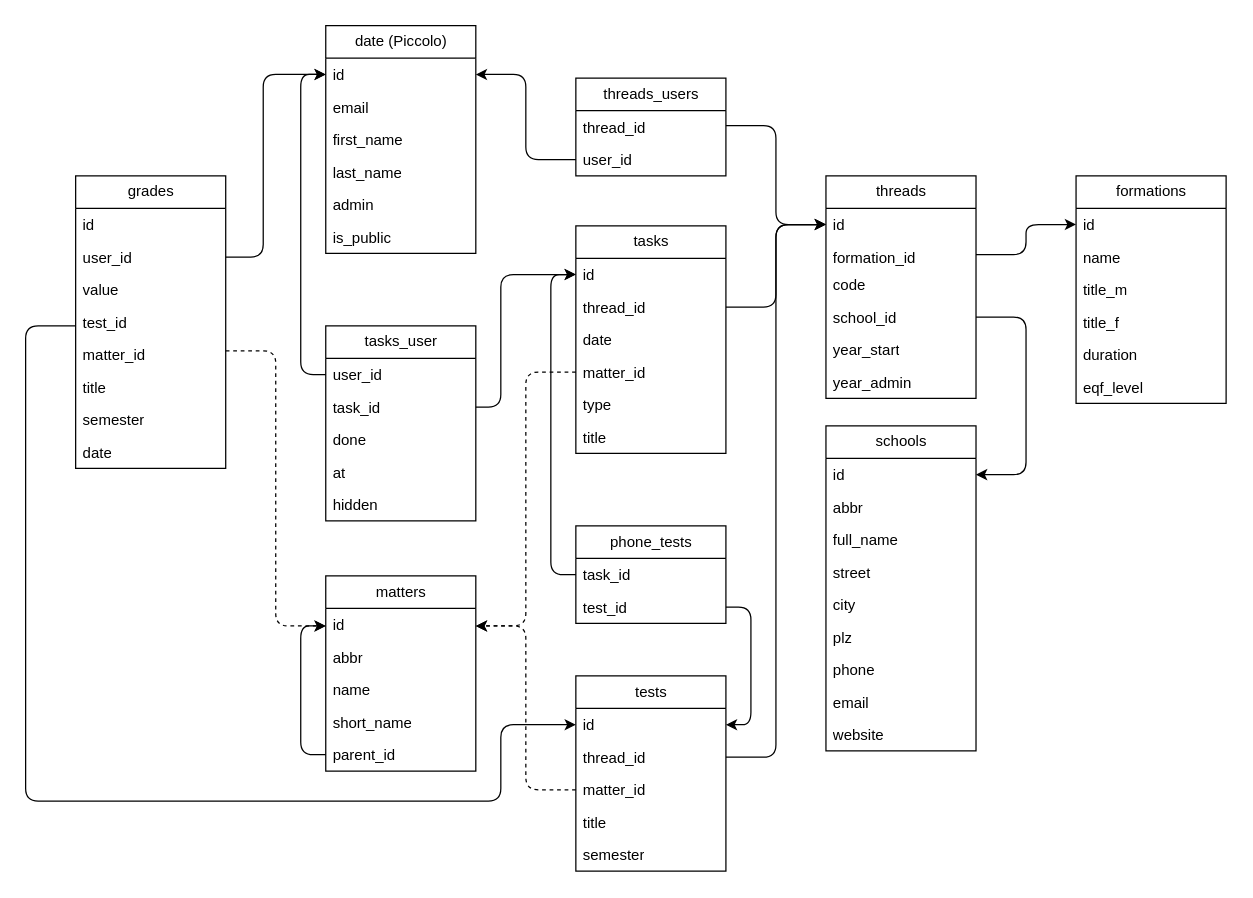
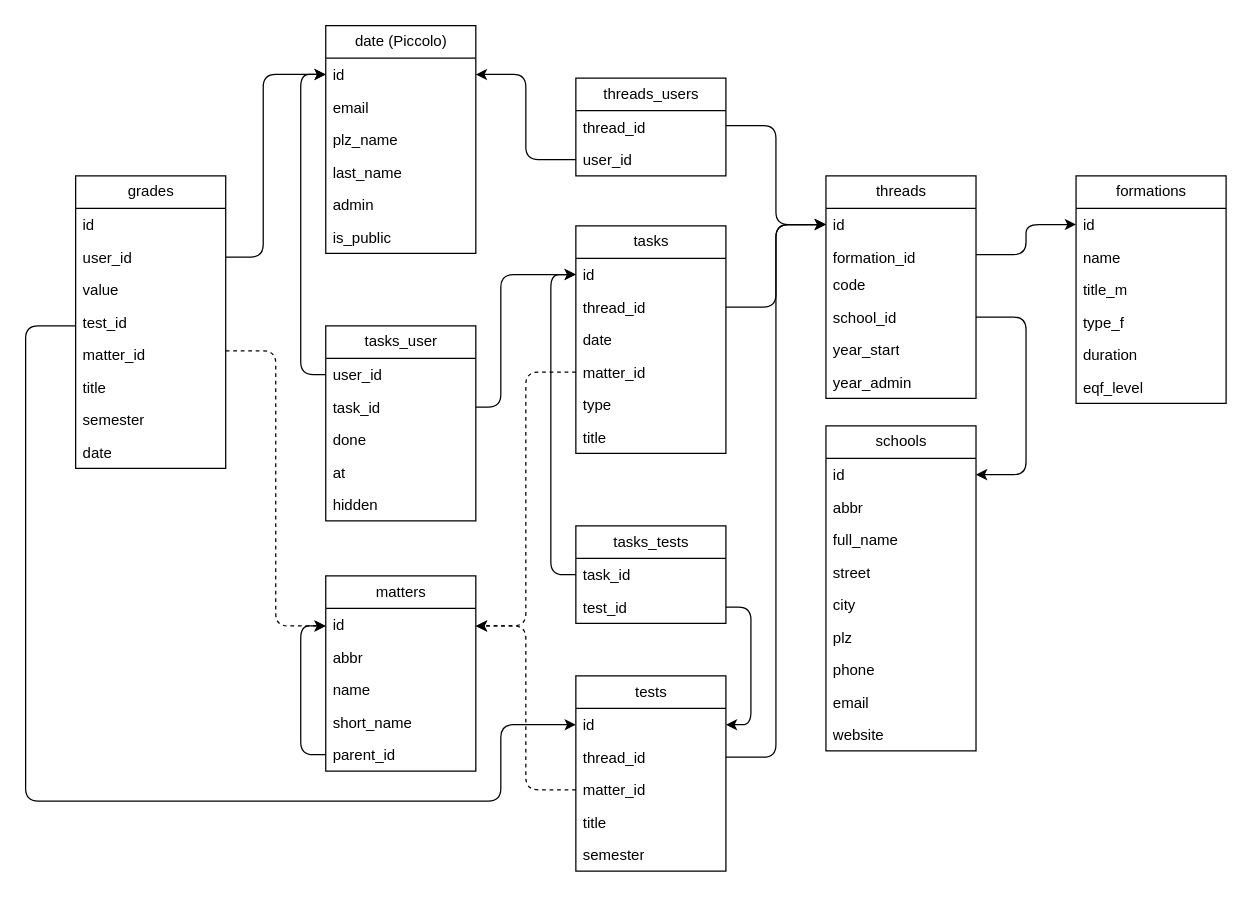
node "first_name": label "first_name" -> "plz_name"
node "title_f": label "title_f" -> "type_f"
node "phone_tests": label "phone_tests" -> "tasks_tests"
